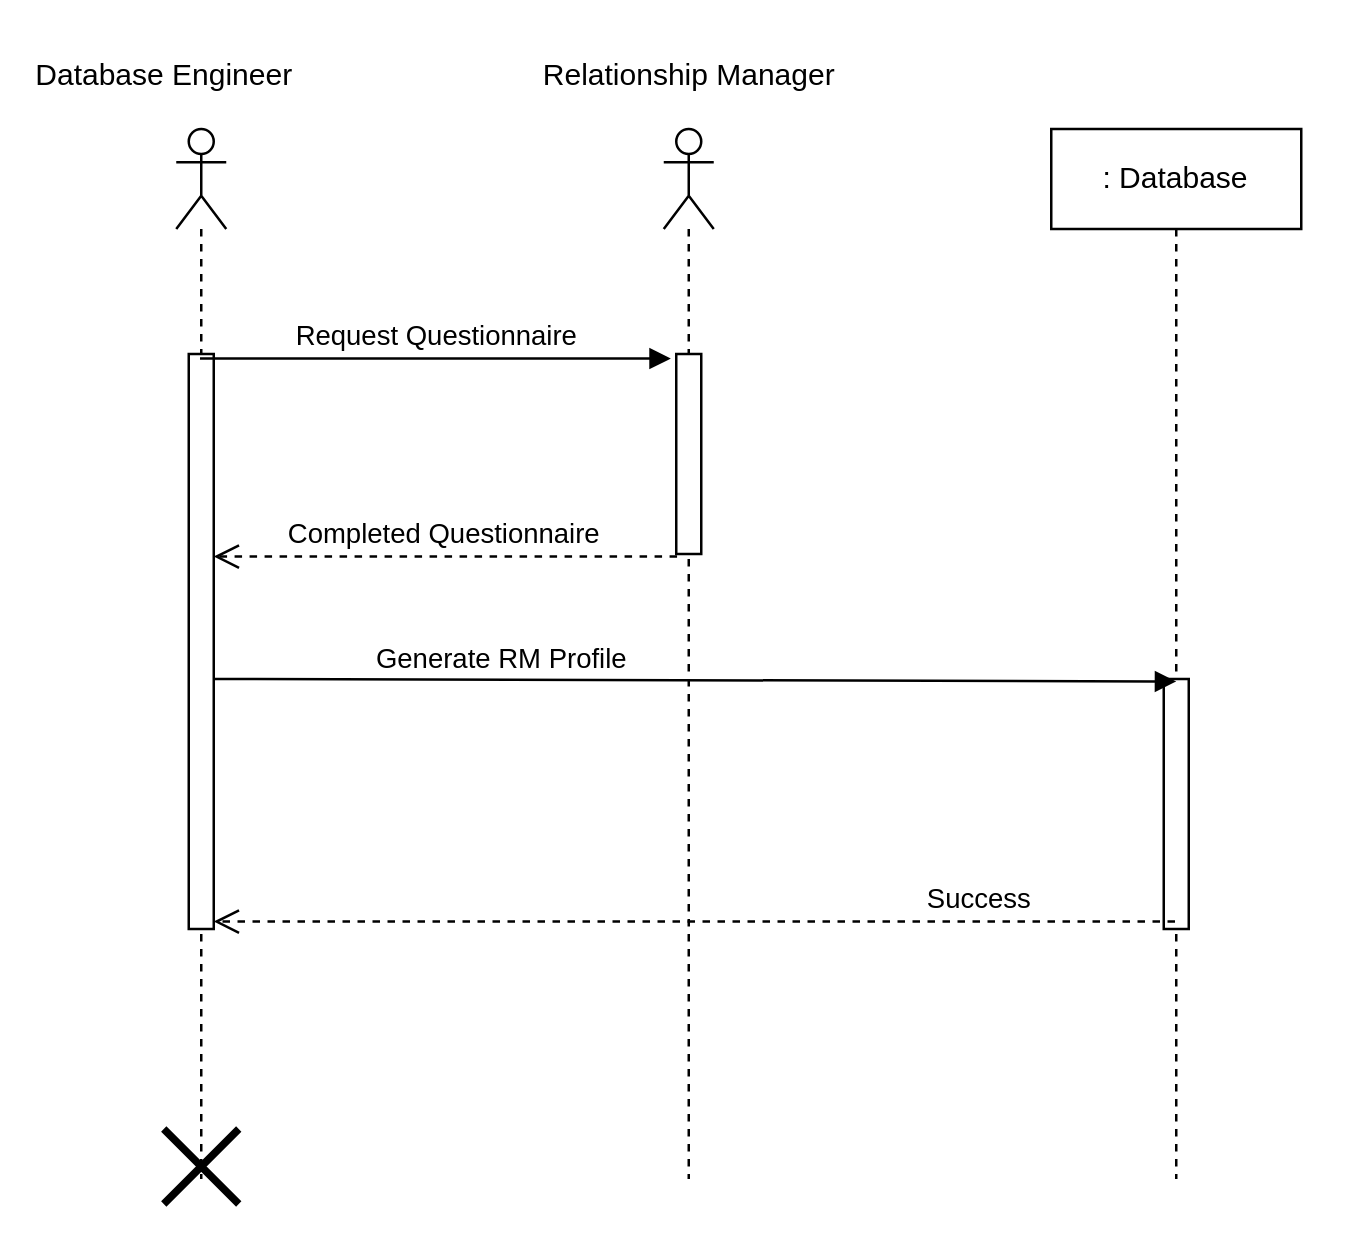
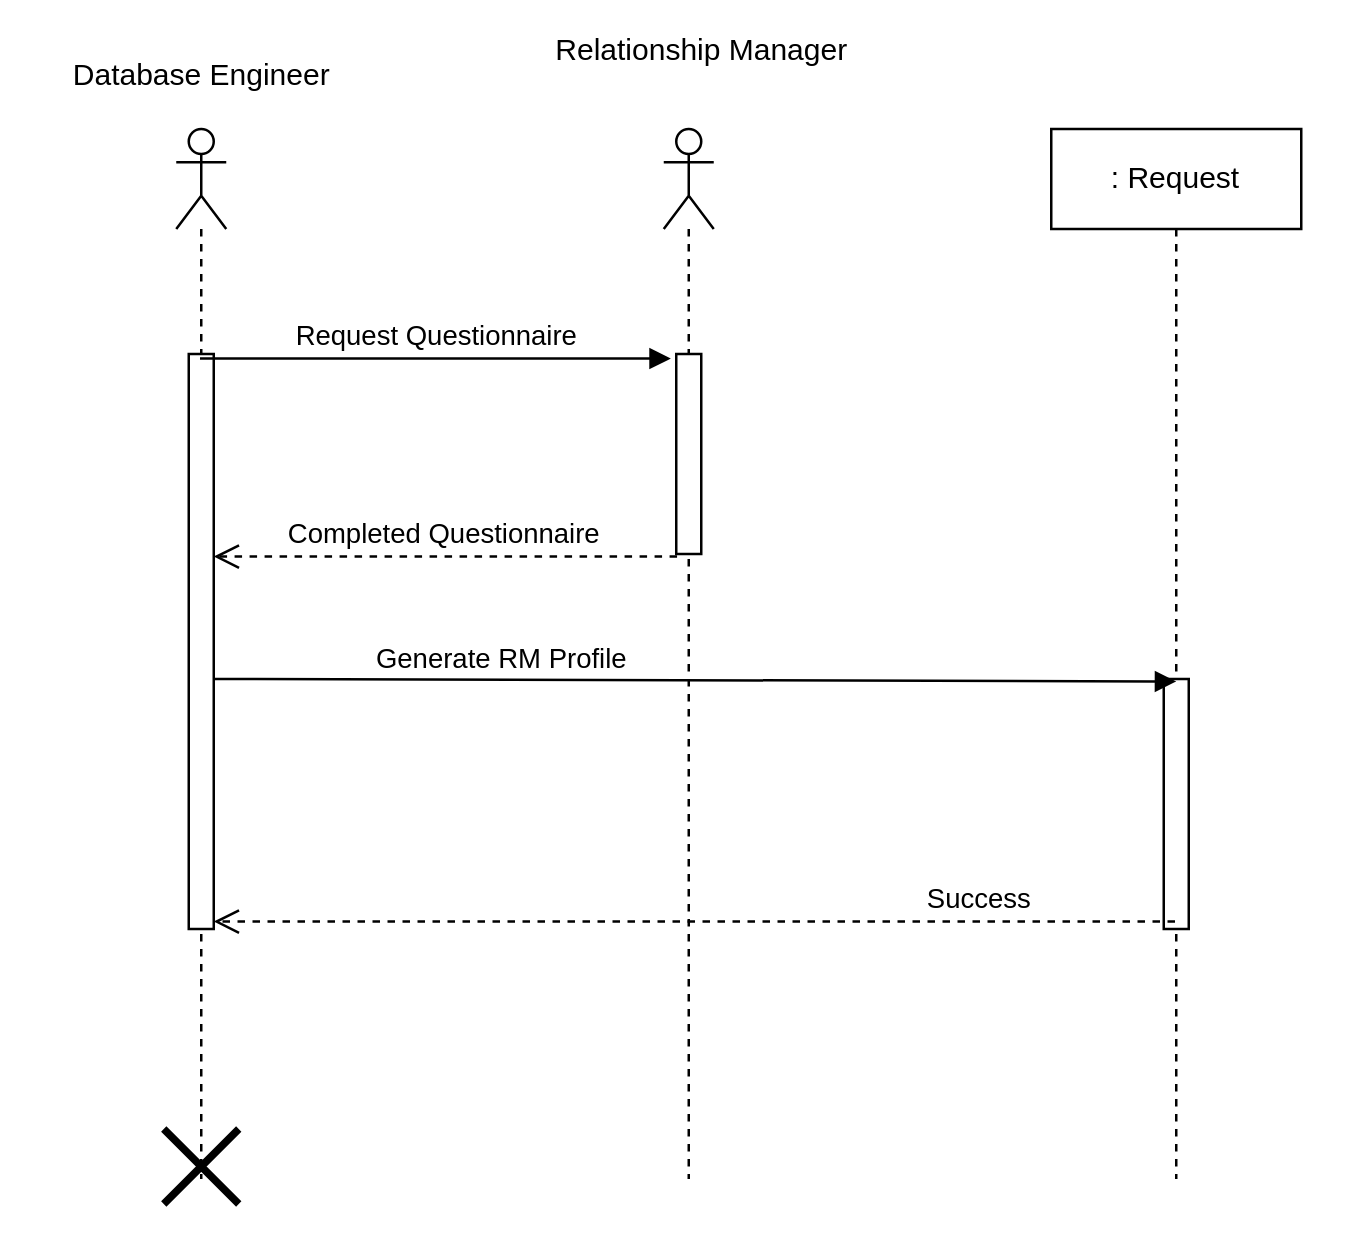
node "Database Engineer": moved (164, 76) -> (201, 76)
node "Relationship Manager": moved (689, 76) -> (701, 51)
node ": Database": label ": Database" -> ": Request"
